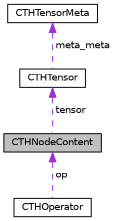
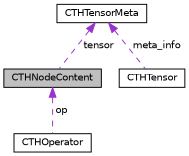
edge "CTHTensor" -> "CTHTensorMeta": label " meta_meta" -> " meta_info"
edge "CTHNodeContent" -> "CTHTensor": now "CTHNodeContent" -> "CTHTensorMeta"
